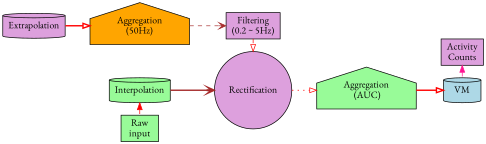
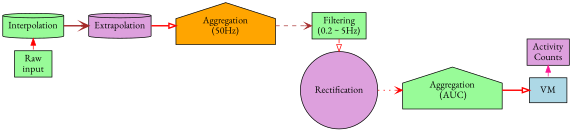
node "Filtering (0.2 ~ 5Hz)": fillcolor plum -> palegreen
edge "Interpolation" -> "Rectification": now "Interpolation" -> "Extrapolation"
edge "Rectification" -> "Aggregation (AUC)": arrowhead onormal -> vee
node "VM": shape cylinder -> box
